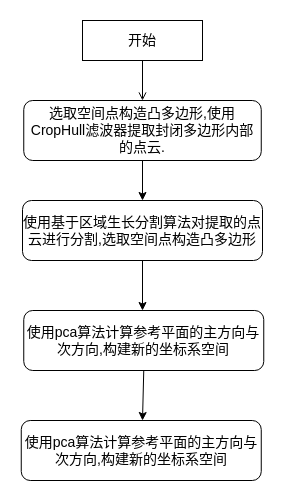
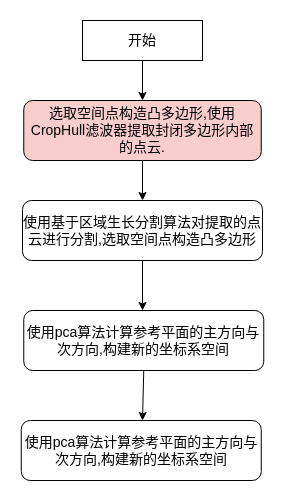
edge "开始" -> "选取空间点构造凸多边形,使用CropHull滤波器提取封闭多边形内部的点云.": arrowhead open -> classic
node "选取空间点构造凸多边形,使用CropHull滤波器提取封闭多边形内部的点云.": fillcolor #ffffff -> #f8cecc
